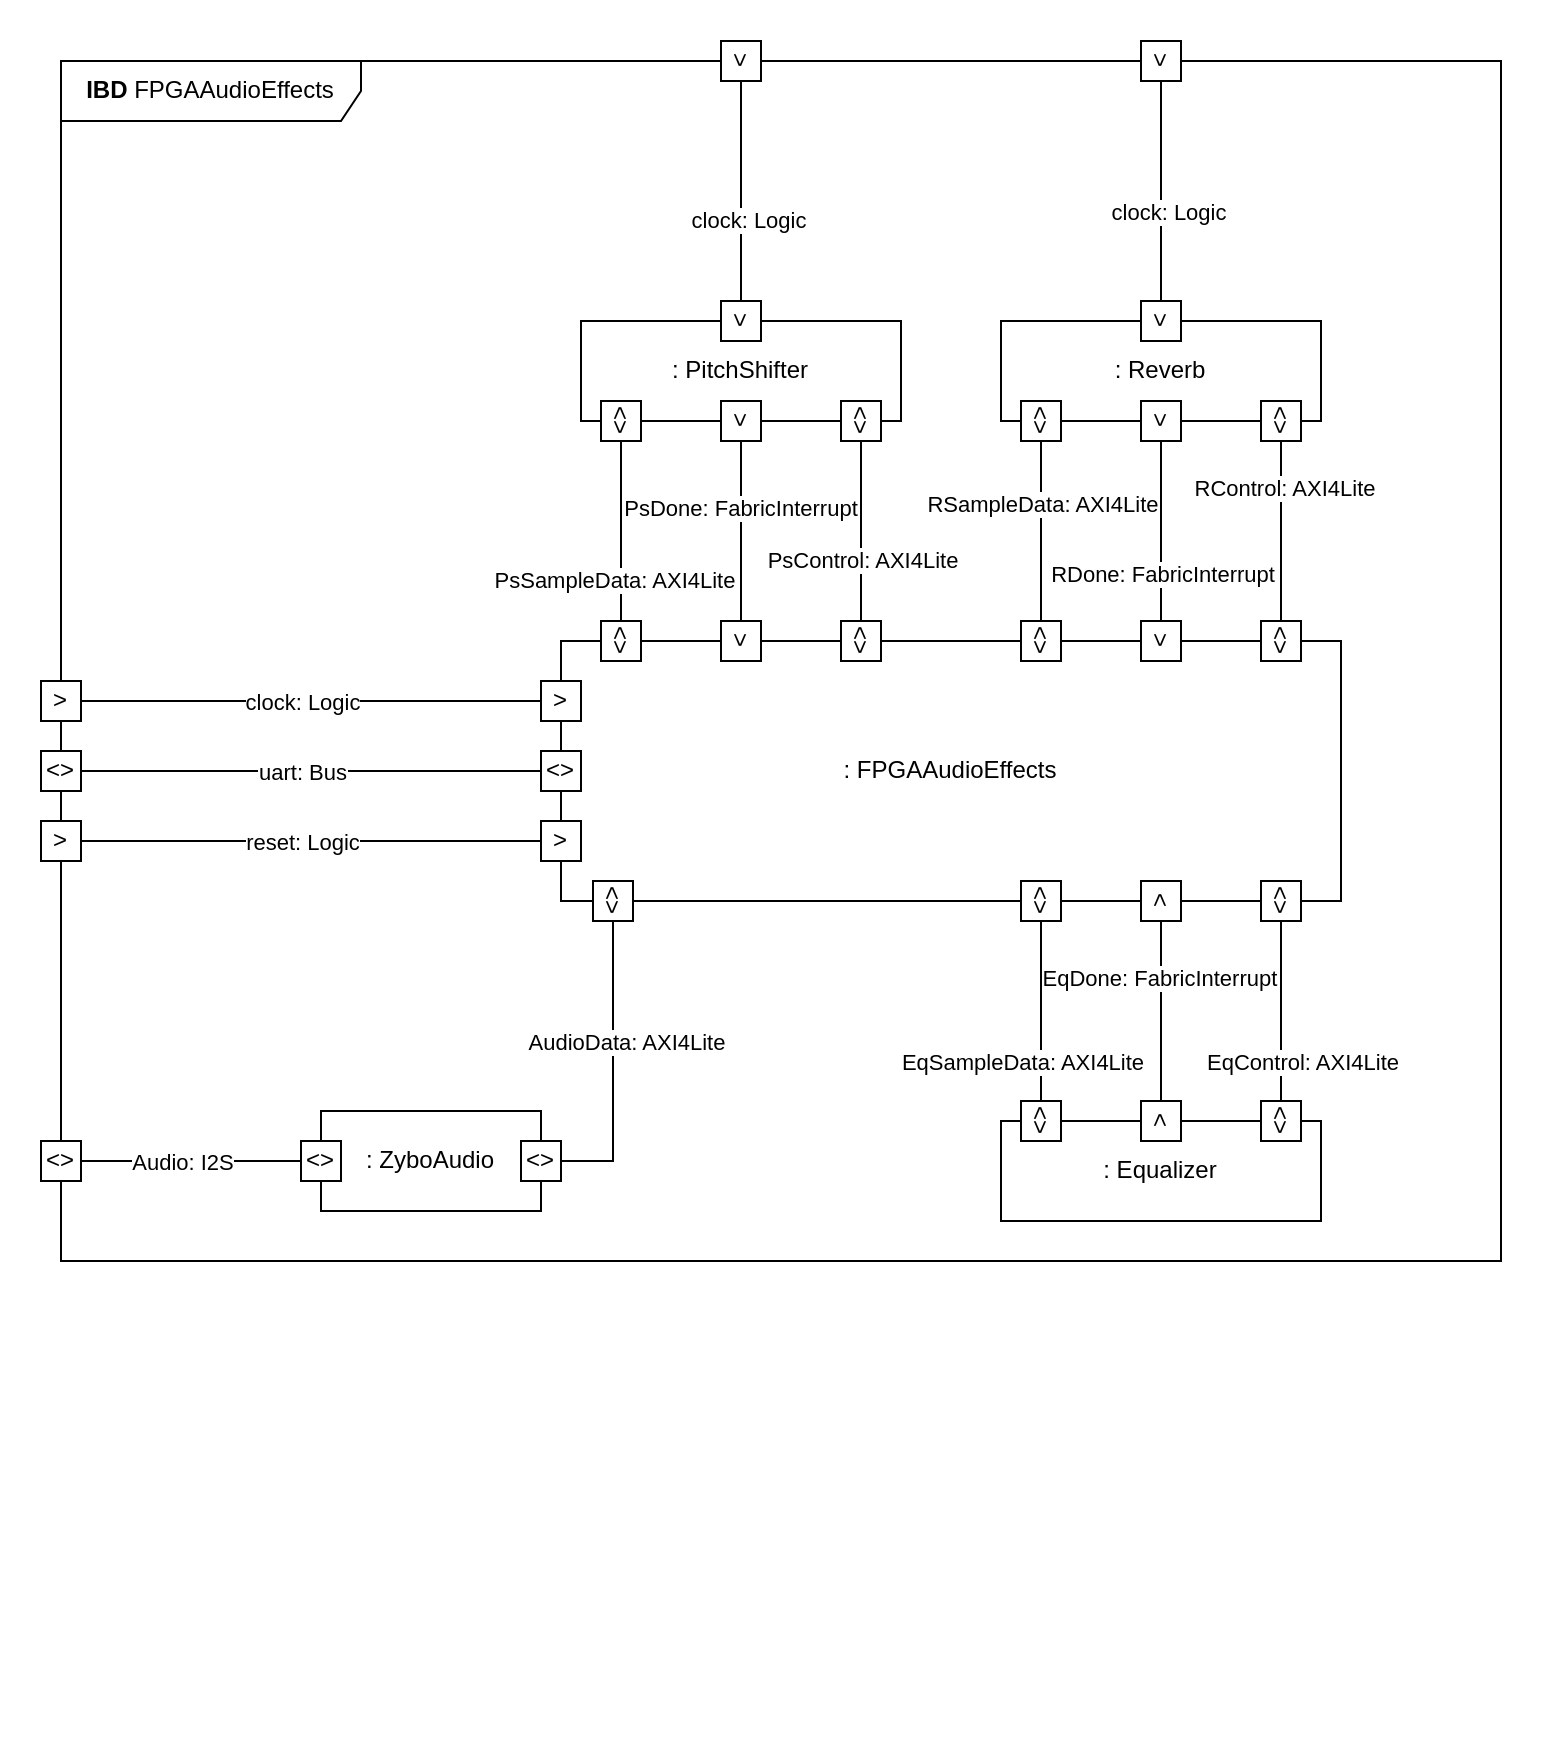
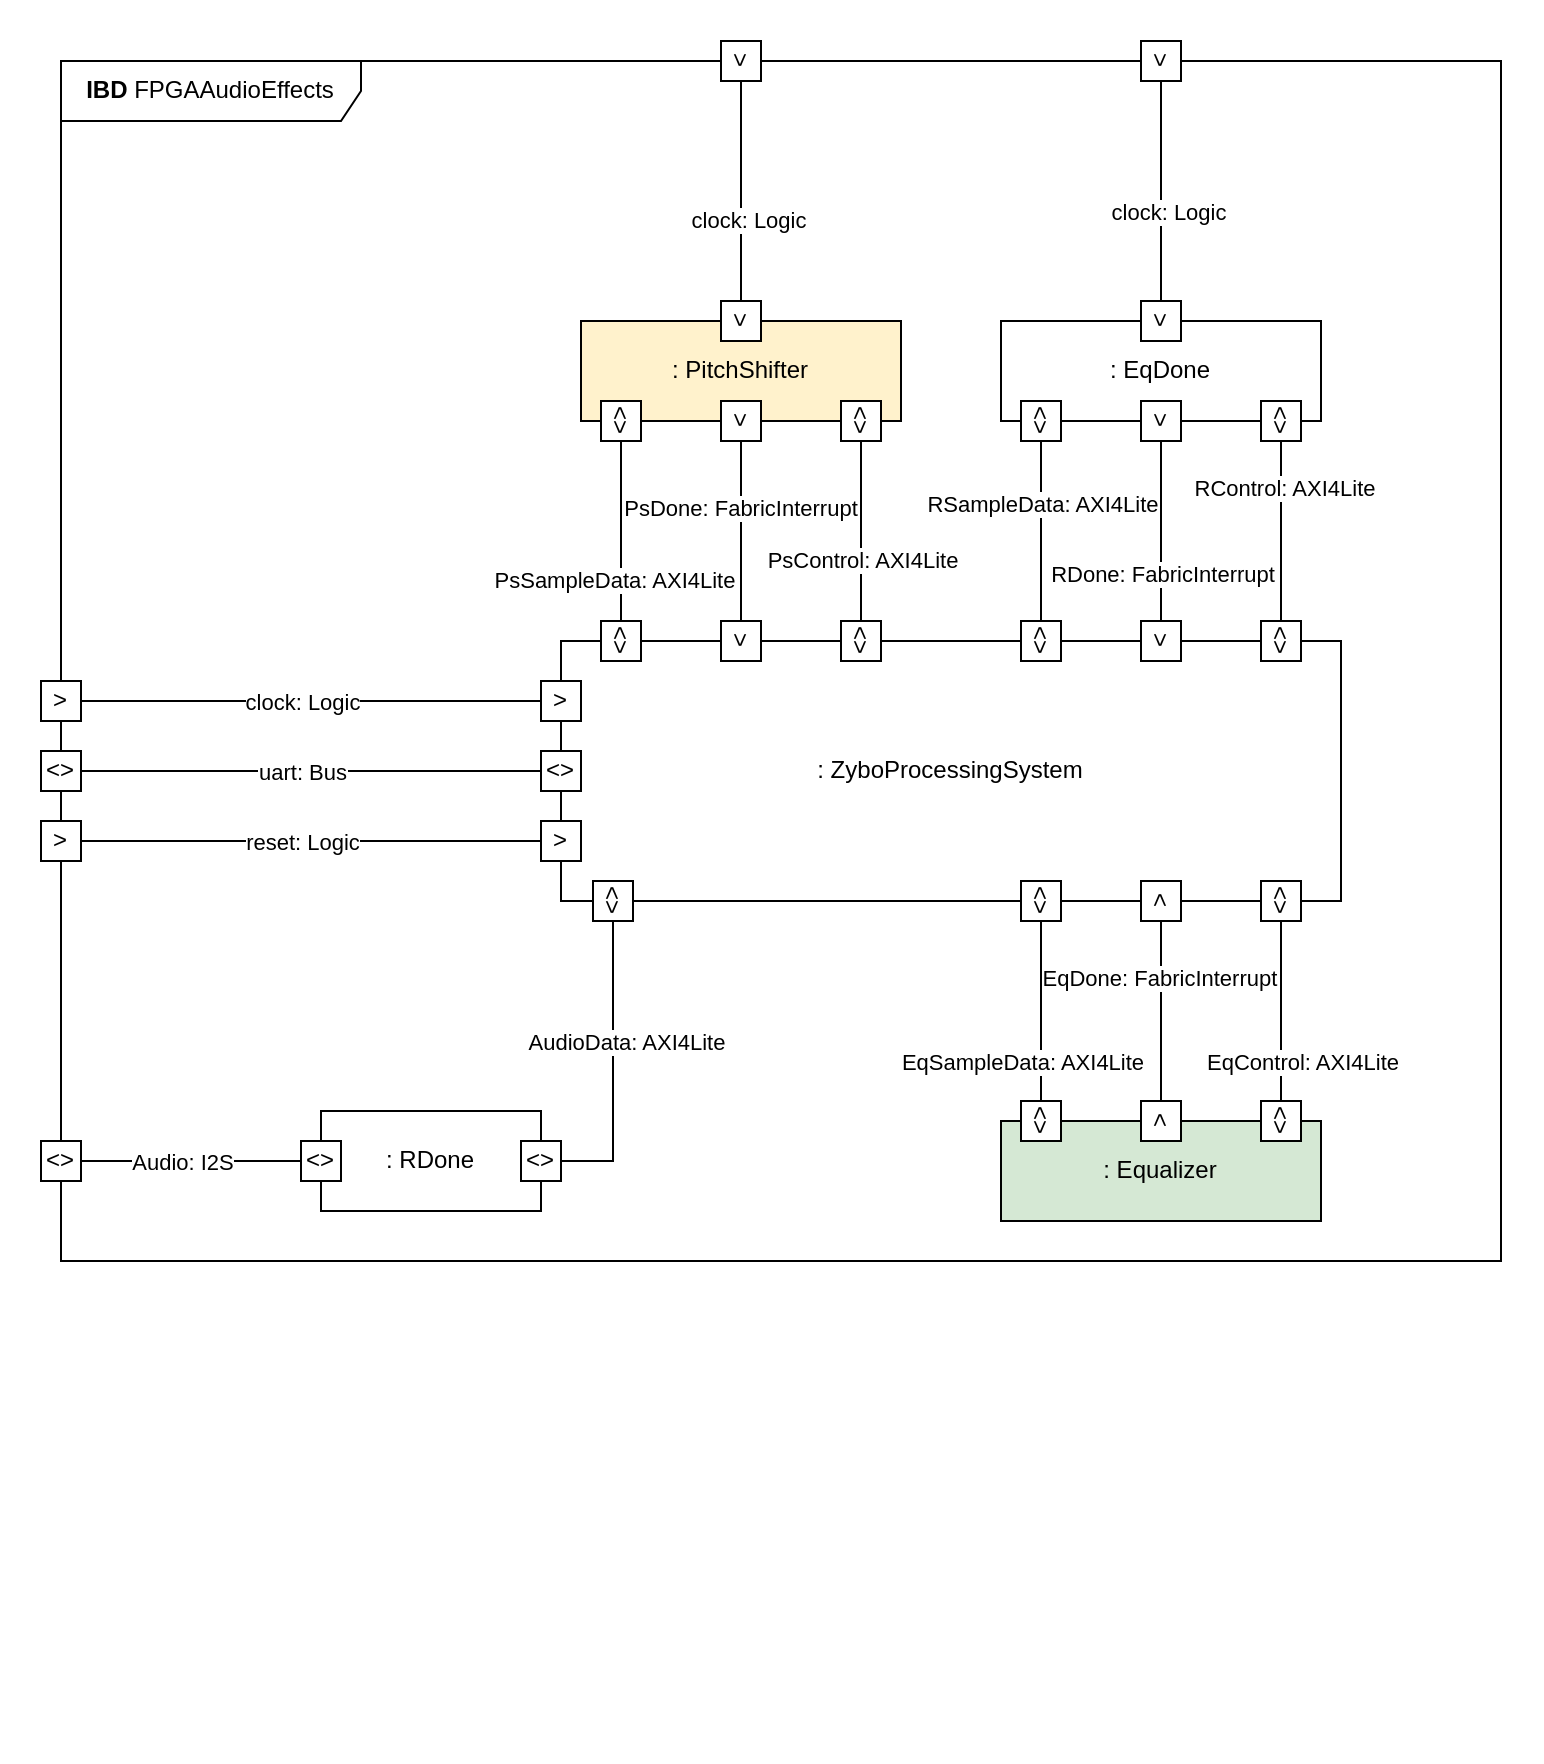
node ": PitchShifter": fillcolor #ffffff -> #fff2cc
node ": Reverb": label ": Reverb" -> ": EqDone"
node ": FPGAAudioEffects": label ": FPGAAudioEffects" -> ": ZyboProcessingSystem"
node ": ZyboAudio": label ": ZyboAudio" -> ": RDone"
node ": Equalizer": fillcolor #ffffff -> #d5e8d4
